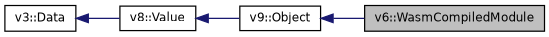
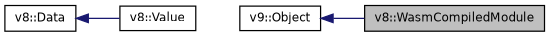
node "v3::Data": label "v3::Data" -> "v8::Data"
edge "v9::Object" -> "v8::Value": removed
node "v6::WasmCompiledModule": label "v6::WasmCompiledModule" -> "v8::WasmCompiledModule"
